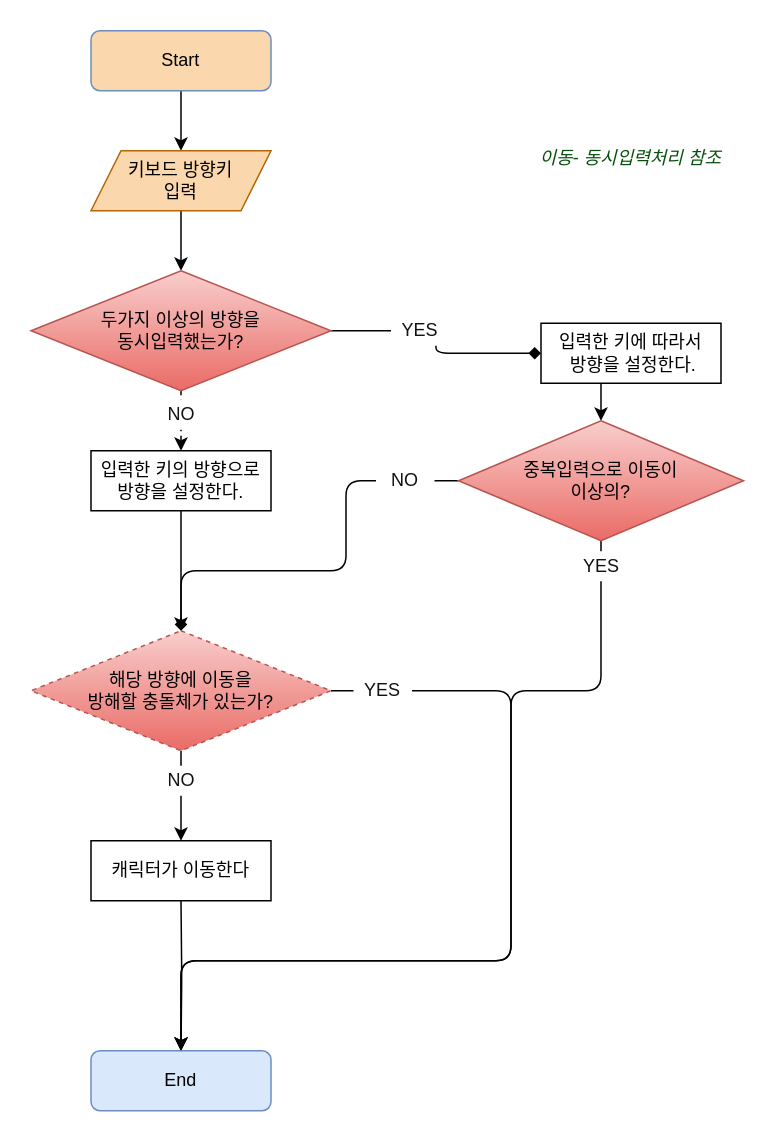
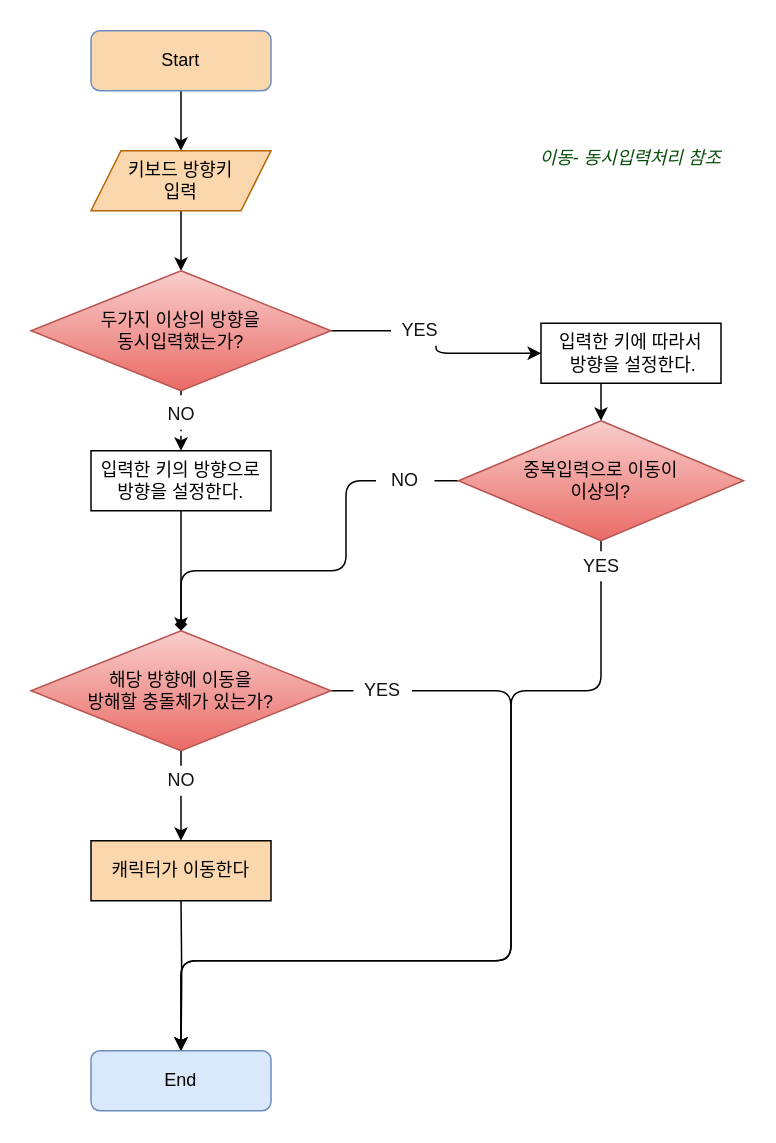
edge "두가지 이상의 방향을 동시입력했는가?" -> "입력한 키에 따라서 방향을 설정한다.": arrowhead diamond -> classic
node "해당 방향에 이동을 방해할 충돌체가 있는가?": style dashed -> solid
node "캐릭터가 이동한다": fillcolor #ffffff -> #fad7ac
